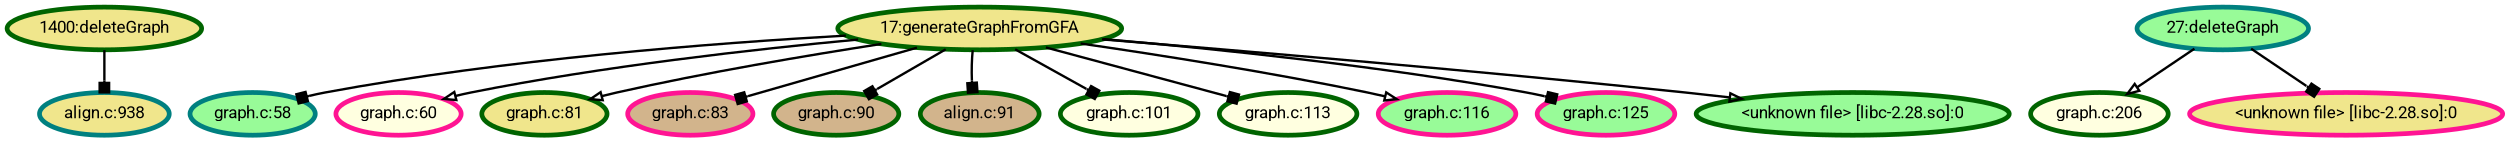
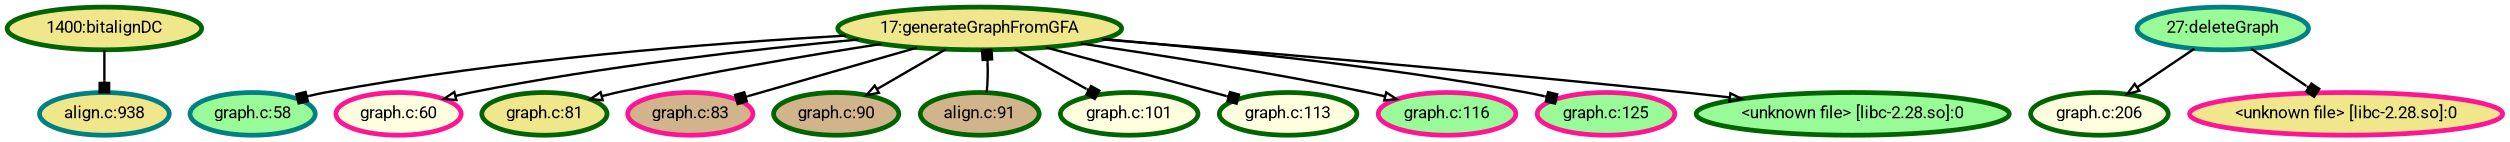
node "1400:deleteGraph": label "1400:deleteGraph" -> "1400:bitalignDC"
edge "17:generateGraphFromGFA" -> "align.c:91": reversed
edge "17:generateGraphFromGFA" -> "graph.c:90": arrowhead box -> onormal
